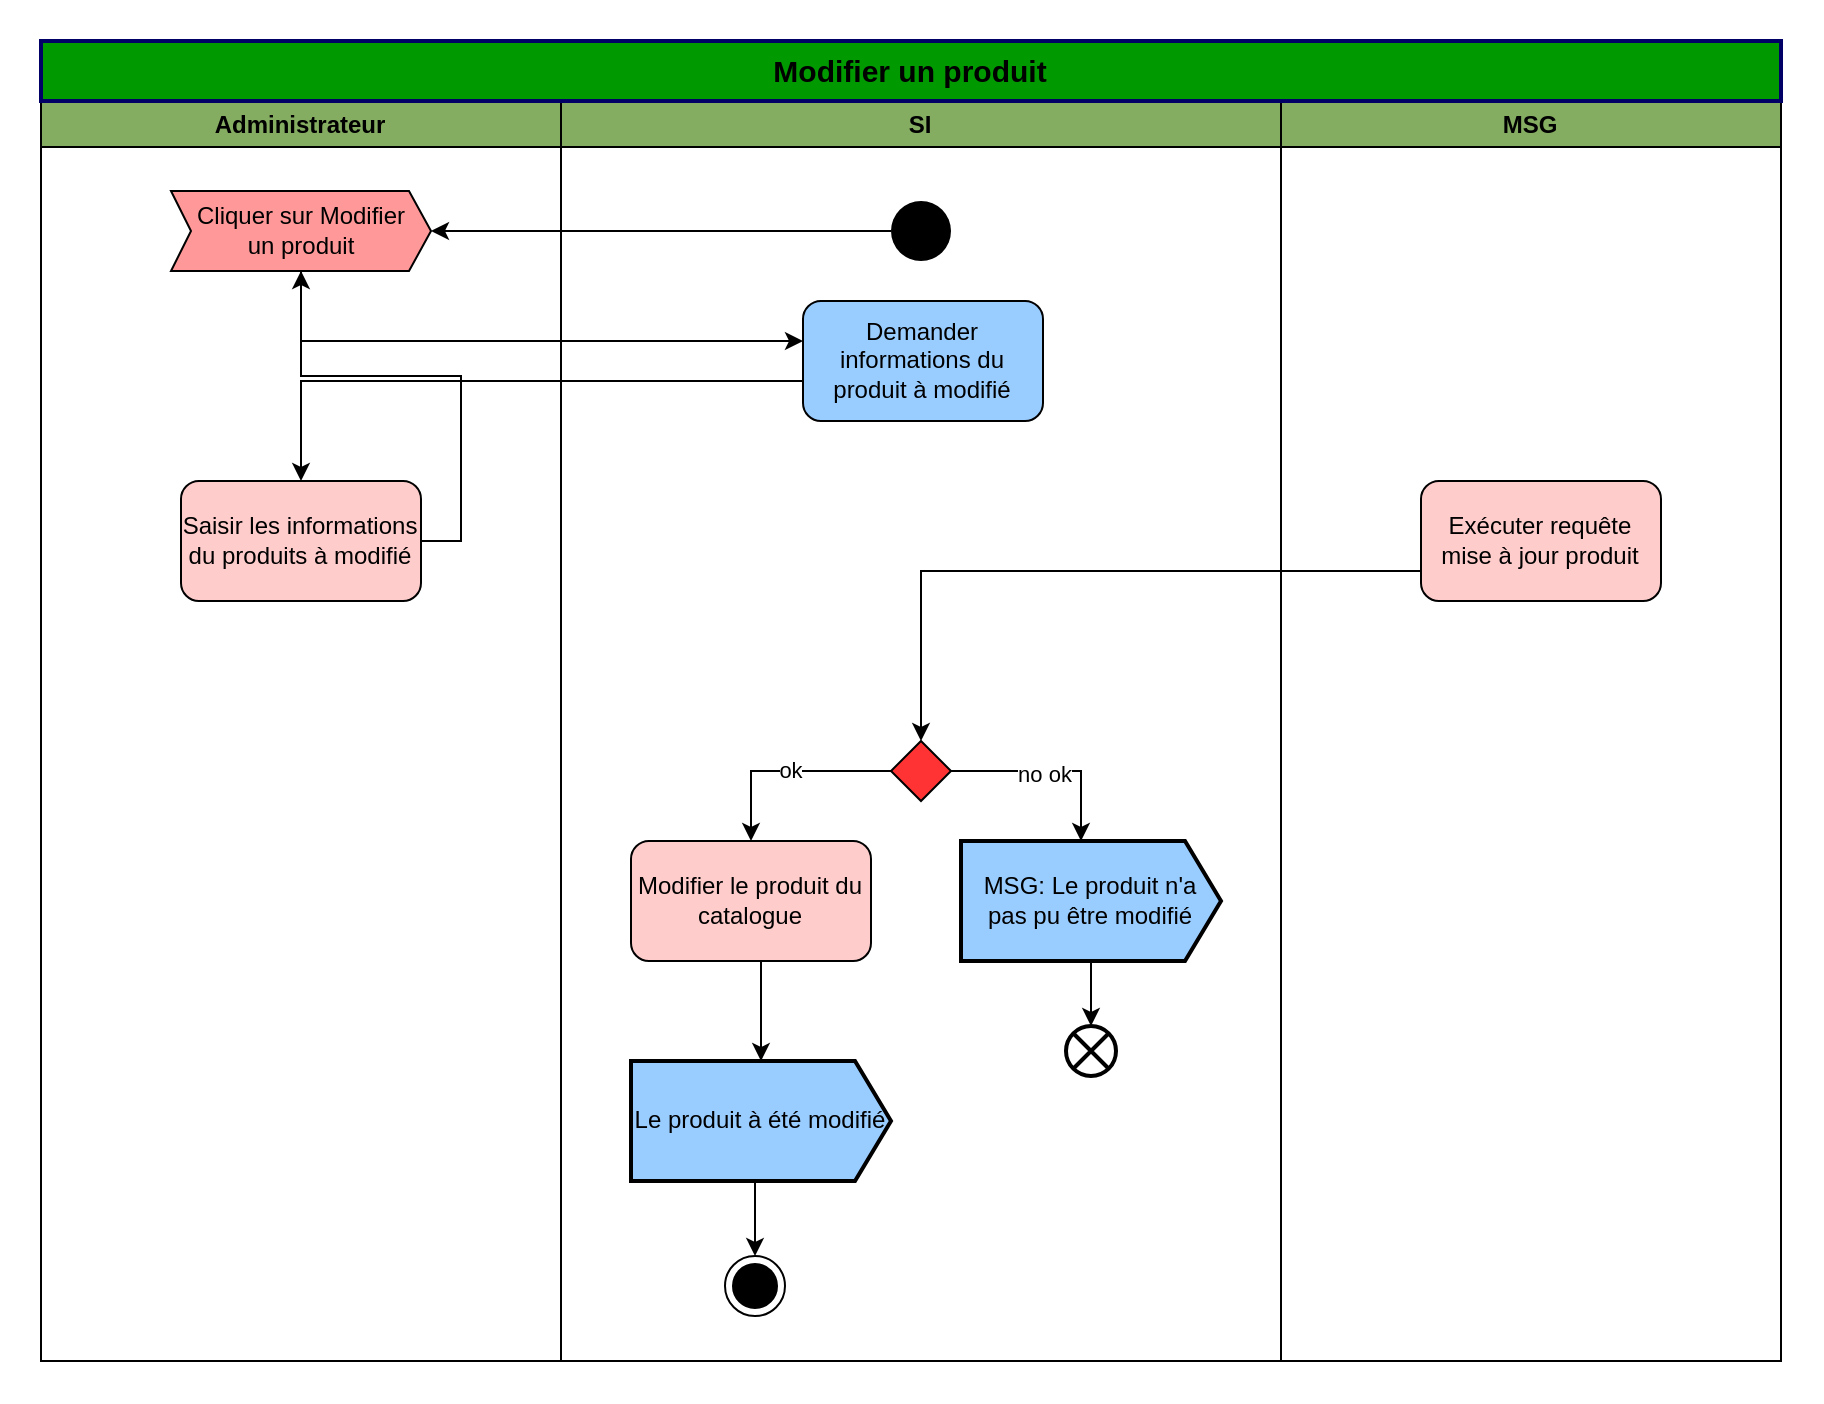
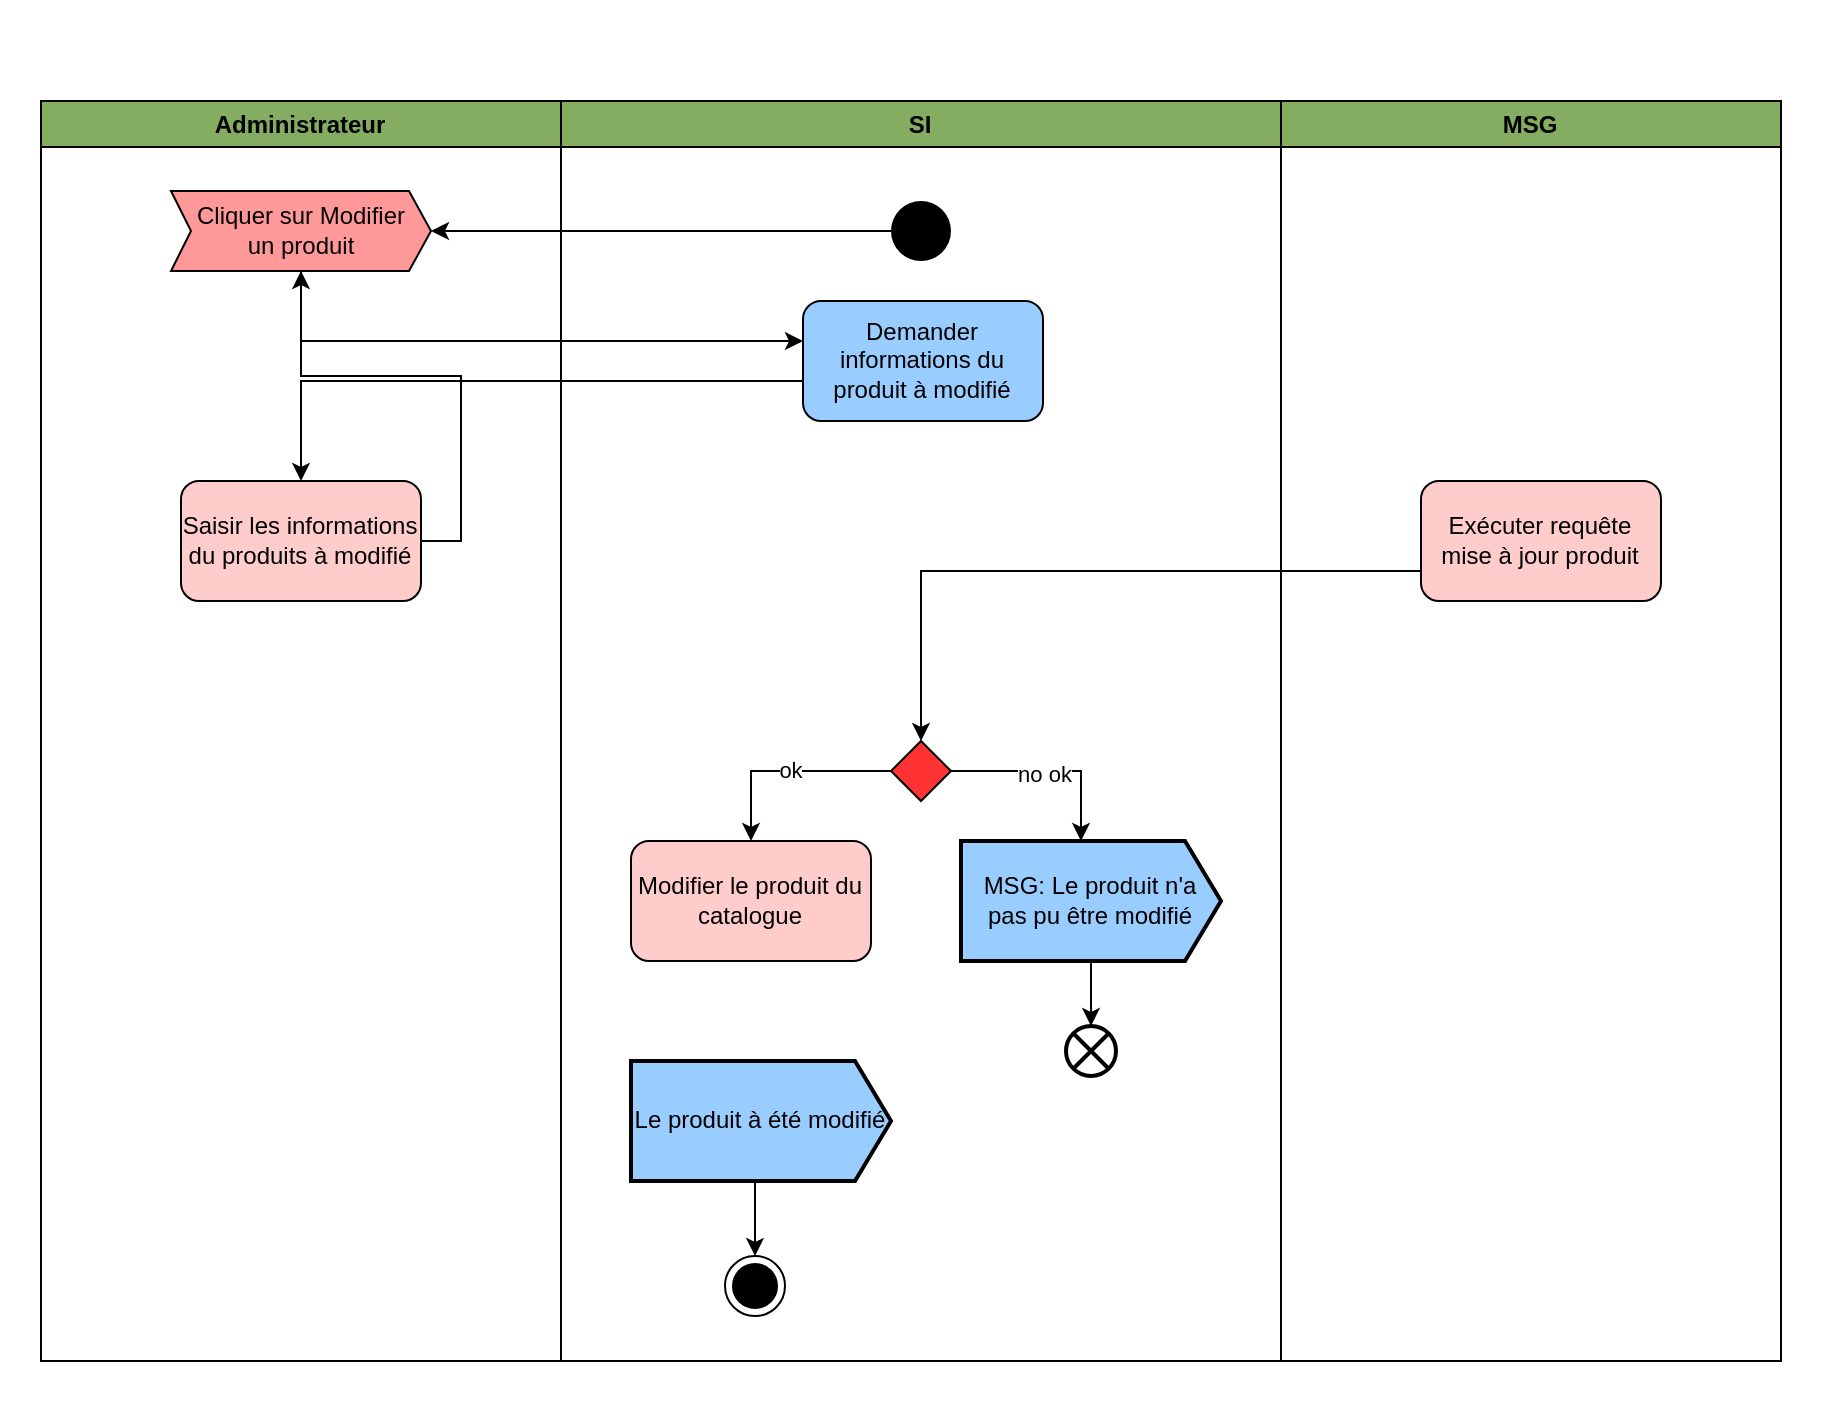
node "Modifier un produit": removed
edge "Modifier le produit du catalogue" -> "Le produit à été modifié": removed
